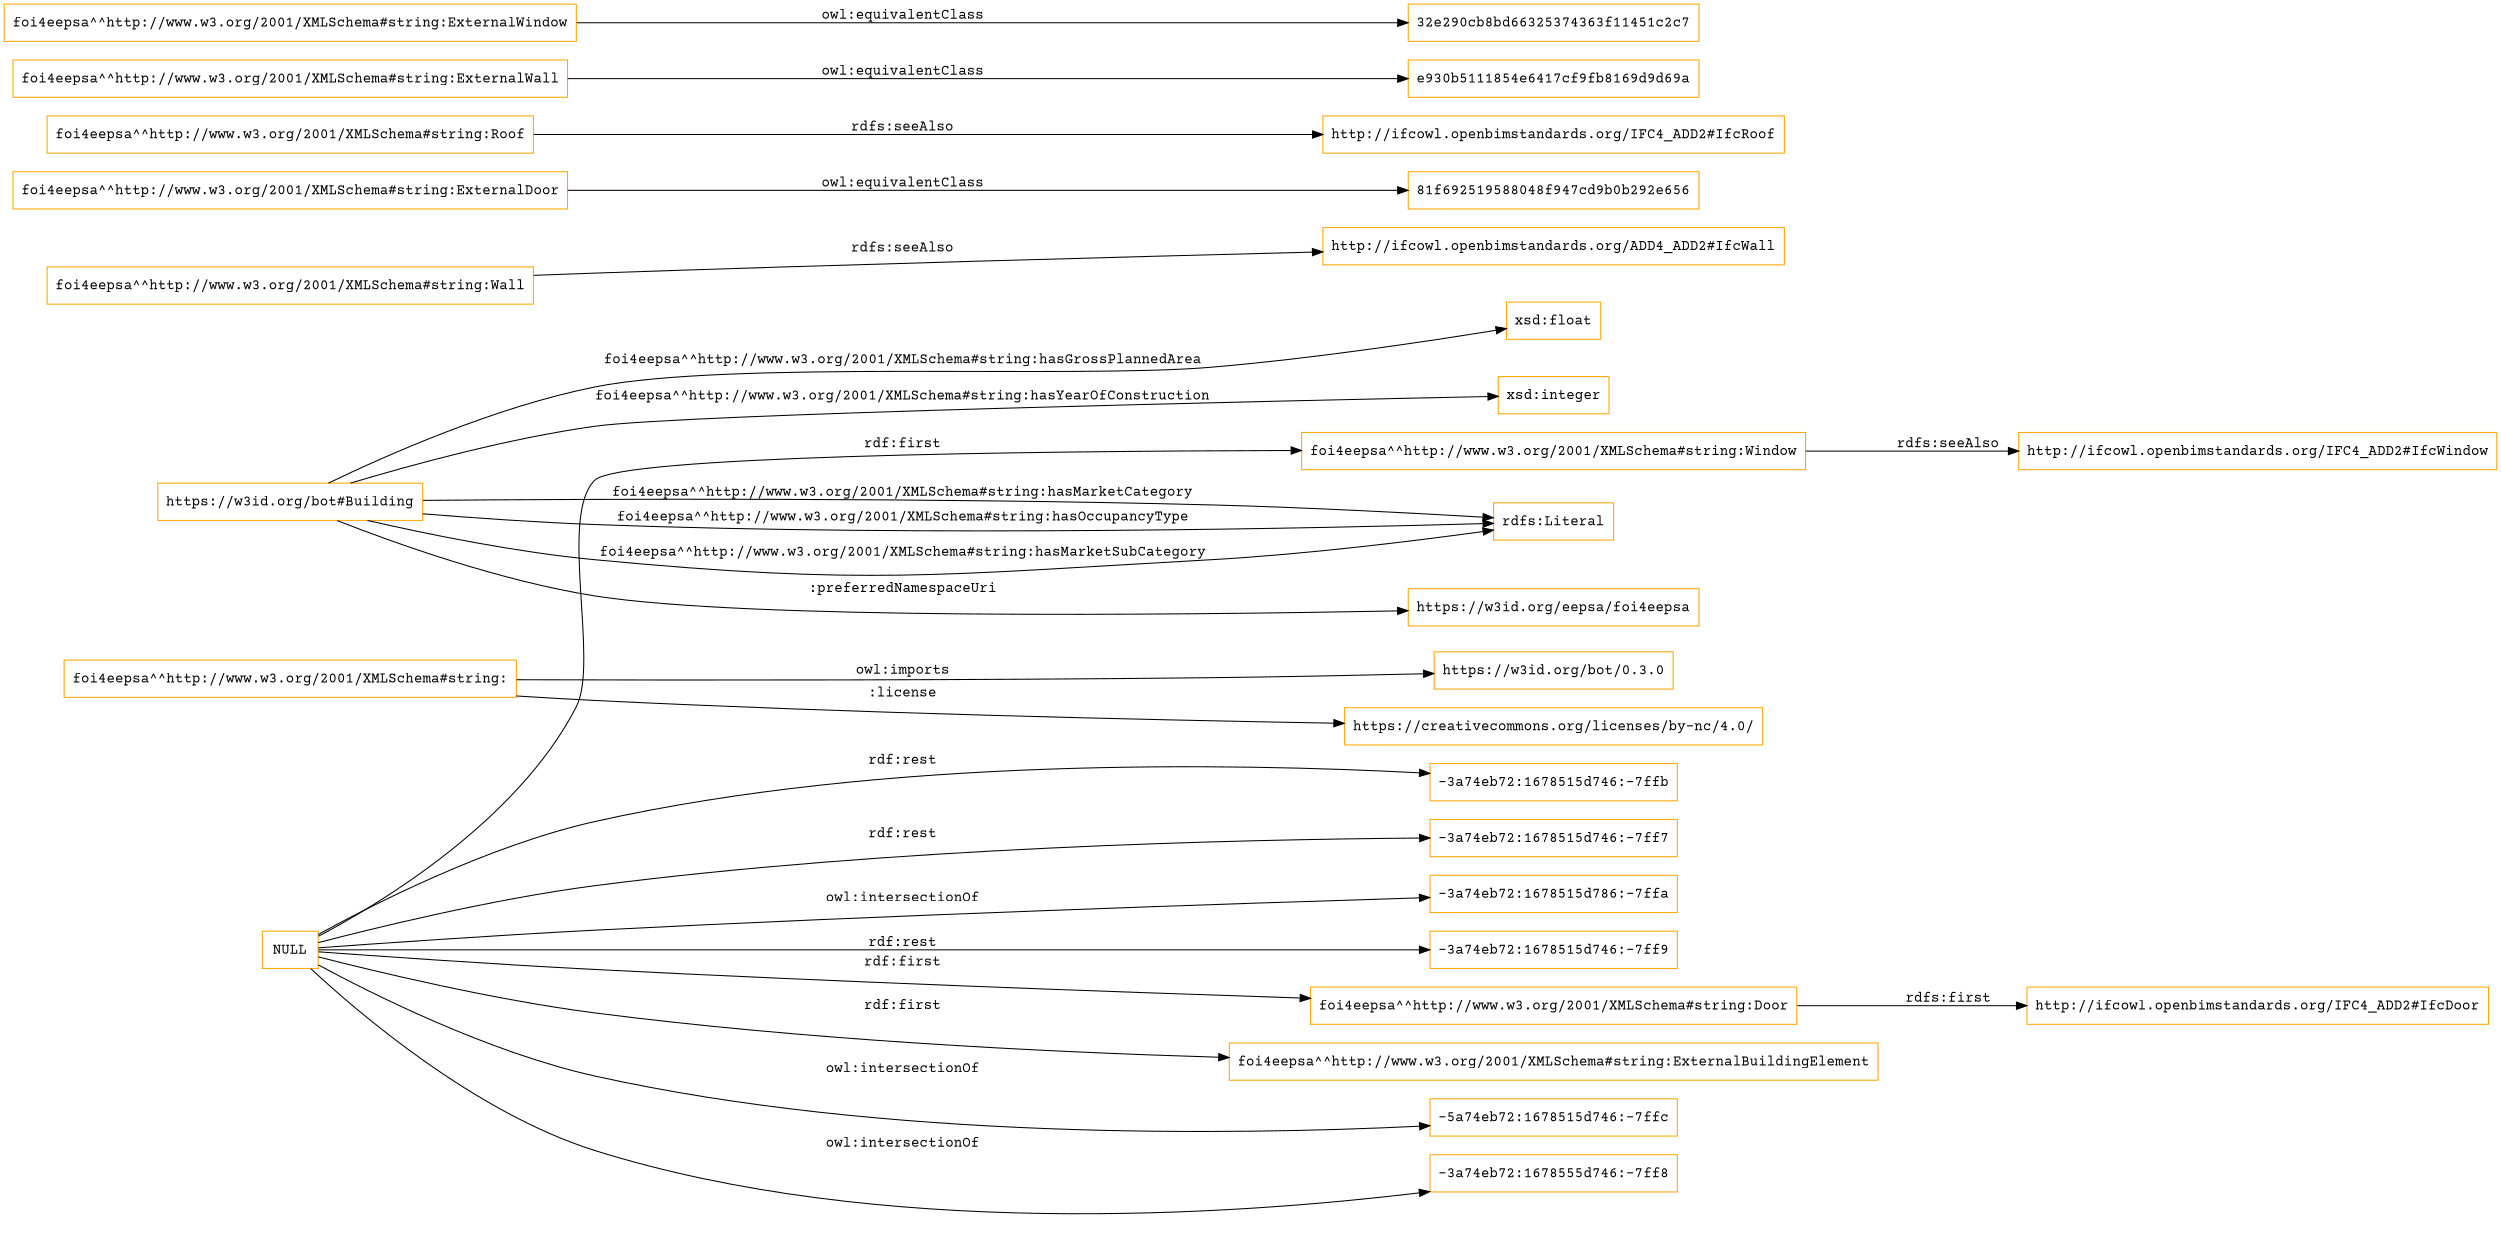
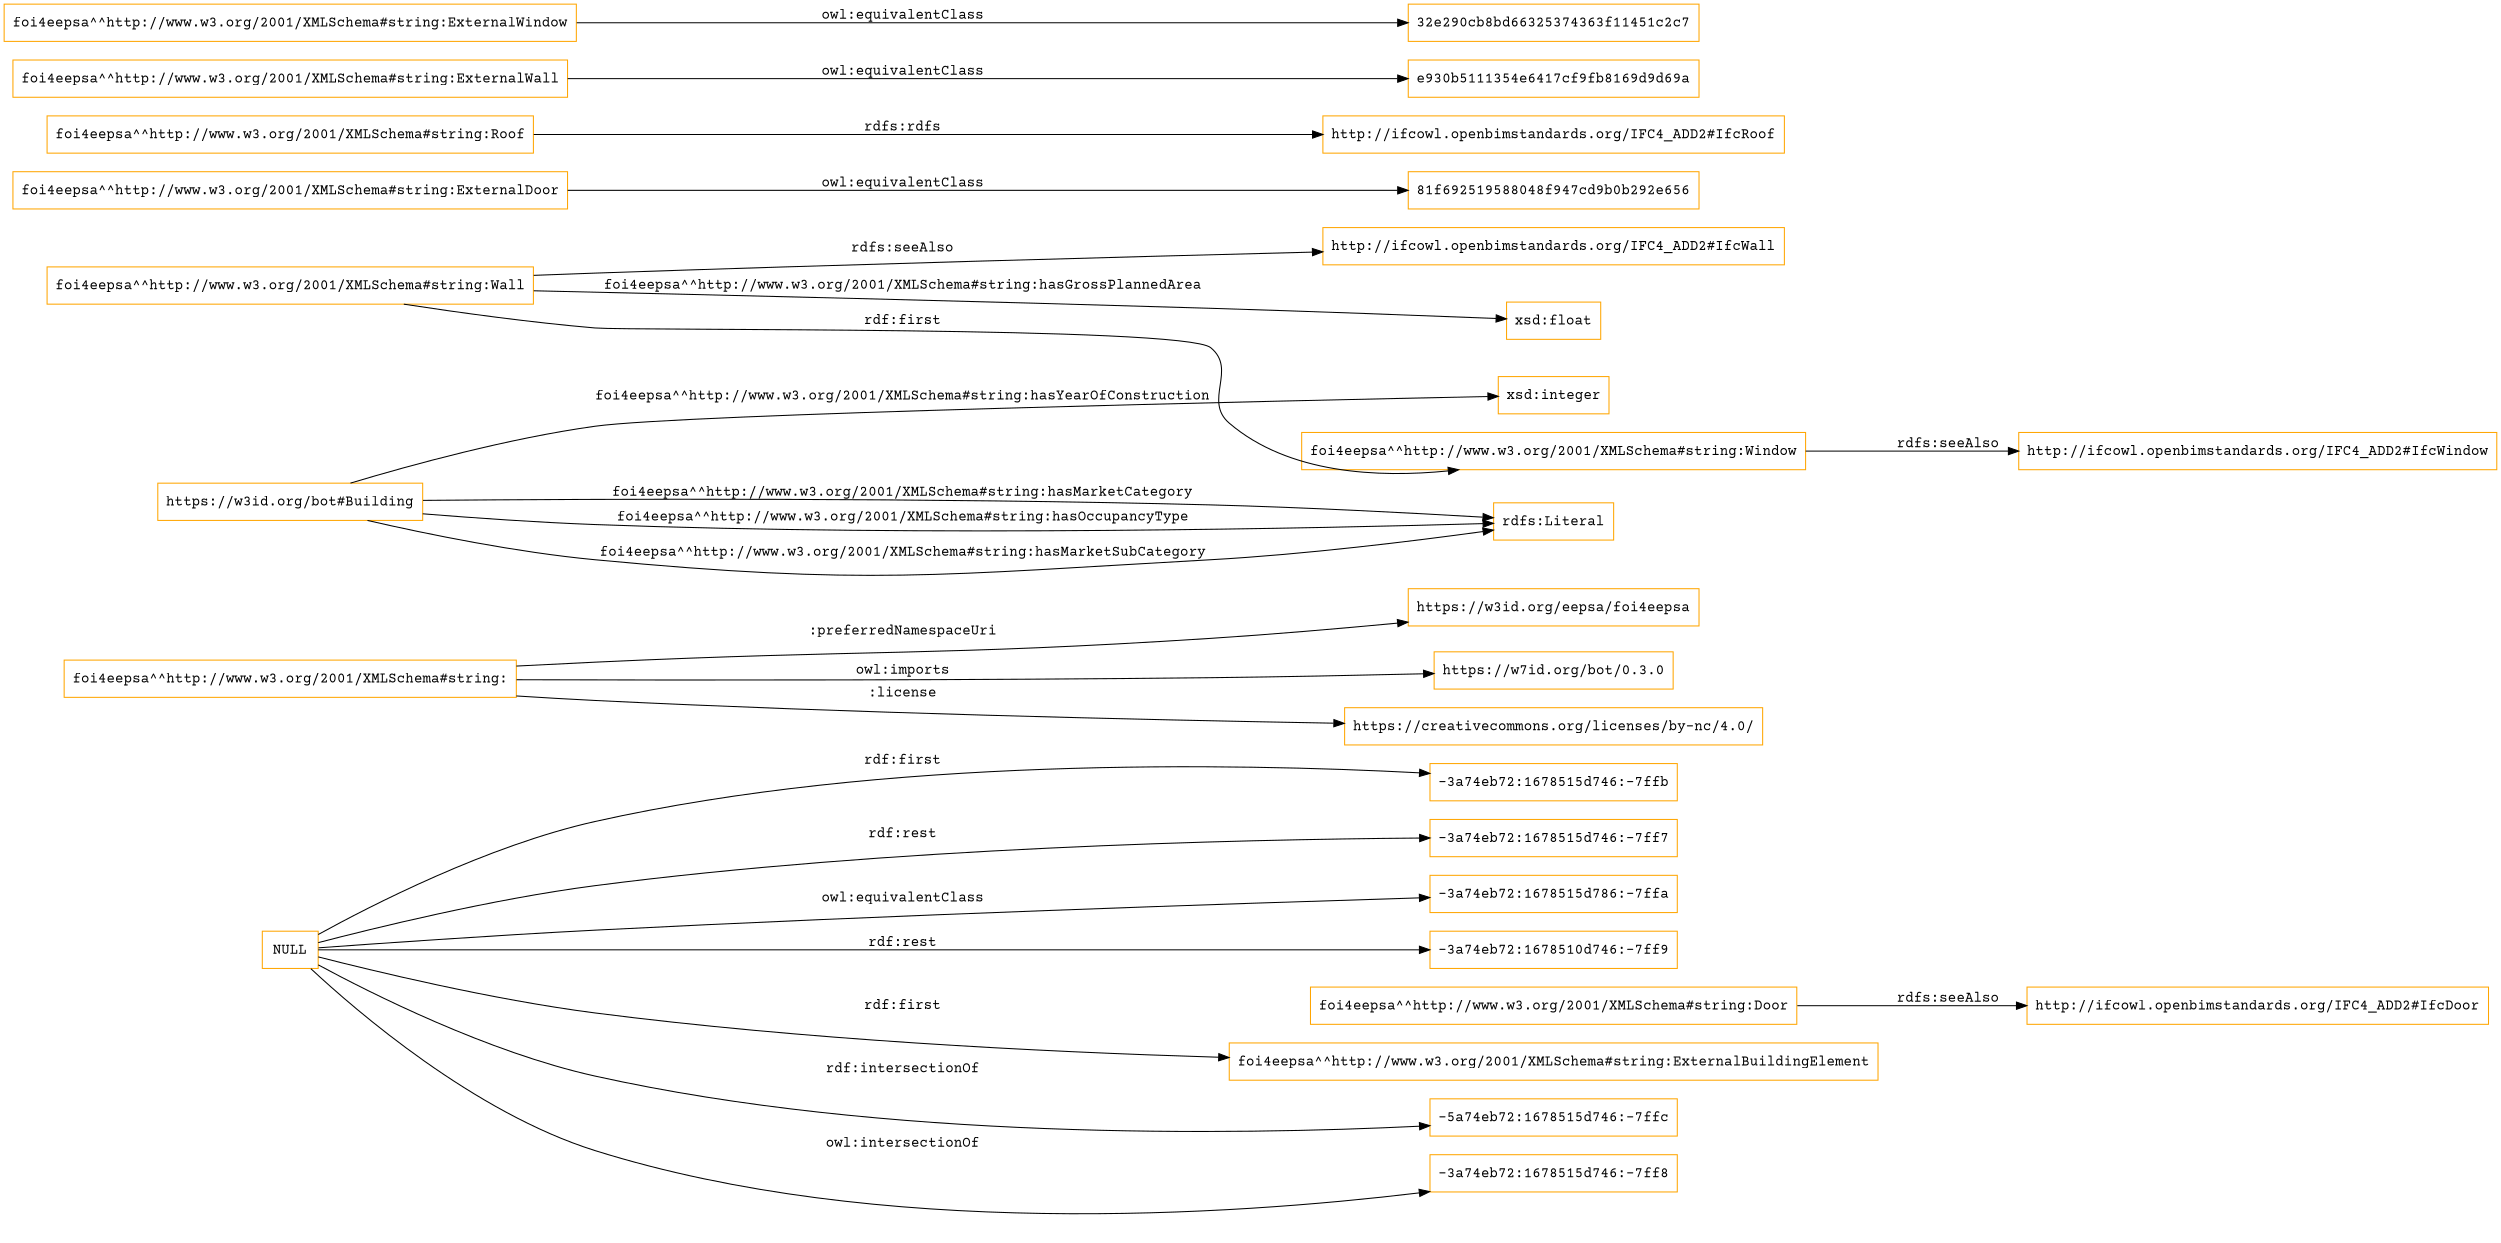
node "e930b5111854e6417cf9fb8169d9d69a": label "e930b5111854e6417cf9fb8169d9d69a" -> "e930b5111354e6417cf9fb8169d9d69a"
edge "foi4eepsa^^http://www.w3.org/2001/XMLSchema#string:Roof" -> "http://ifcowl.openbimstandards.org/IFC4_ADD2#IfcRoof": label "rdfs:seeAlso" -> "rdfs:rdfs"
node "http://ifcowl.openbimstandards.org/ADD4_ADD2#IfcWall": label "http://ifcowl.openbimstandards.org/ADD4_ADD2#IfcWall" -> "http://ifcowl.openbimstandards.org/IFC4_ADD2#IfcWall"
edge "https://w3id.org/bot#Building" -> "xsd:float": now "foi4eepsa^^http://www.w3.org/2001/XMLSchema#string:Wall" -> "xsd:float"
edge "NULL" -> "foi4eepsa^^http://www.w3.org/2001/XMLSchema#string:Window": now "foi4eepsa^^http://www.w3.org/2001/XMLSchema#string:Wall" -> "foi4eepsa^^http://www.w3.org/2001/XMLSchema#string:Window"
edge "https://w3id.org/bot#Building" -> "https://w3id.org/eepsa/foi4eepsa": now "foi4eepsa^^http://www.w3.org/2001/XMLSchema#string:" -> "https://w3id.org/eepsa/foi4eepsa"
node "https://w3id.org/bot/0.3.0": label "https://w3id.org/bot/0.3.0" -> "https://w7id.org/bot/0.3.0"
edge "NULL" -> "-3a74eb72:1678515d746:-7ffb": label "rdf:rest" -> "rdf:first"
edge "NULL" -> "-3a74eb72:1678515d786:-7ffa": label "owl:intersectionOf" -> "owl:equivalentClass"
node "-3a74eb72:1678515d746:-7ff9": label "-3a74eb72:1678515d746:-7ff9" -> "-3a74eb72:1678510d746:-7ff9"
edge "NULL" -> "foi4eepsa^^http://www.w3.org/2001/XMLSchema#string:Door": removed, label "rdf:first"
edge "foi4eepsa^^http://www.w3.org/2001/XMLSchema#string:Door" -> "http://ifcowl.openbimstandards.org/IFC4_ADD2#IfcDoor": label "rdfs:first" -> "rdfs:seeAlso"
edge "NULL" -> "-5a74eb72:1678515d746:-7ffc": label "owl:intersectionOf" -> "rdf:intersectionOf"
node "-3a74eb72:1678555d746:-7ff8": label "-3a74eb72:1678555d746:-7ff8" -> "-3a74eb72:1678515d746:-7ff8"
